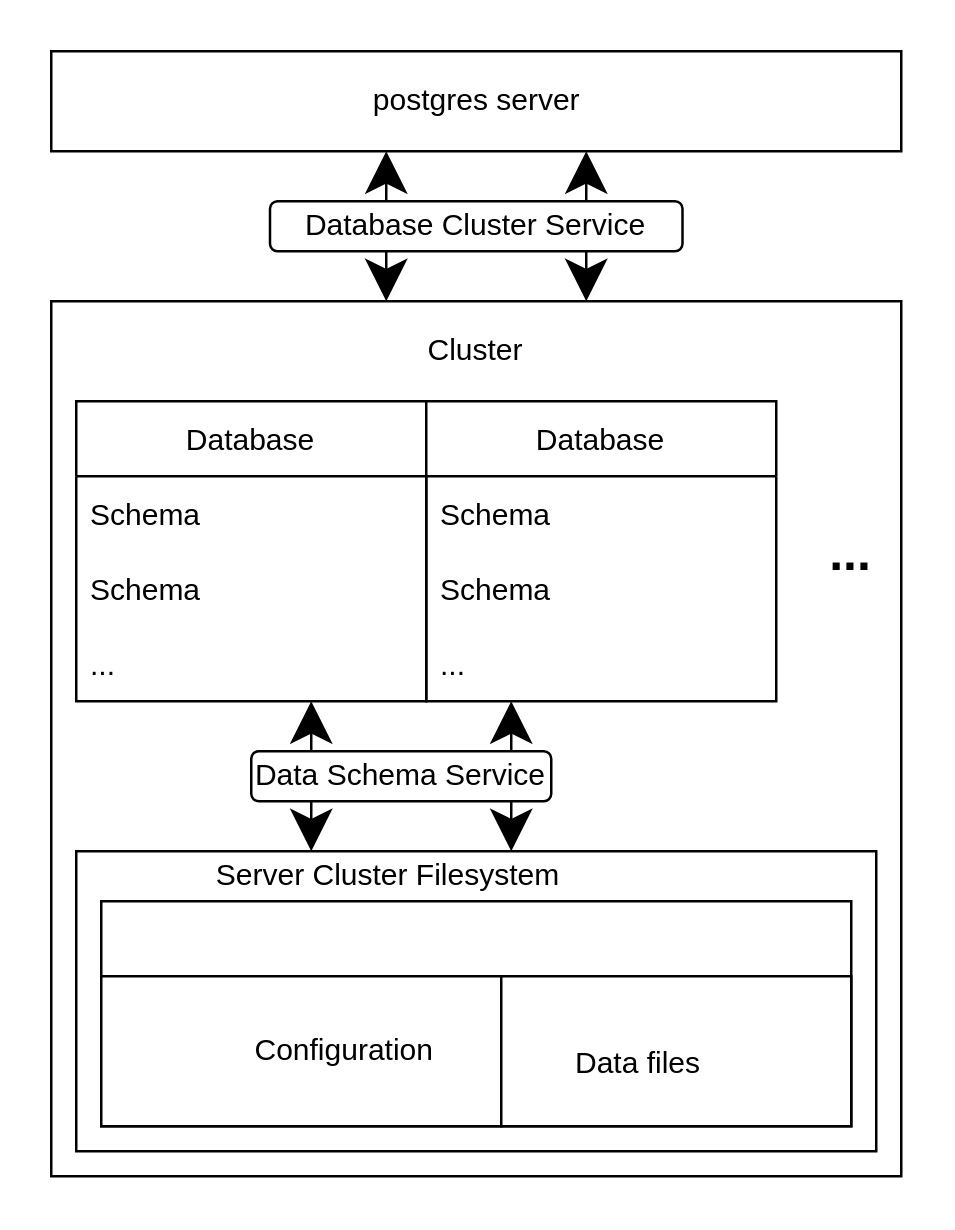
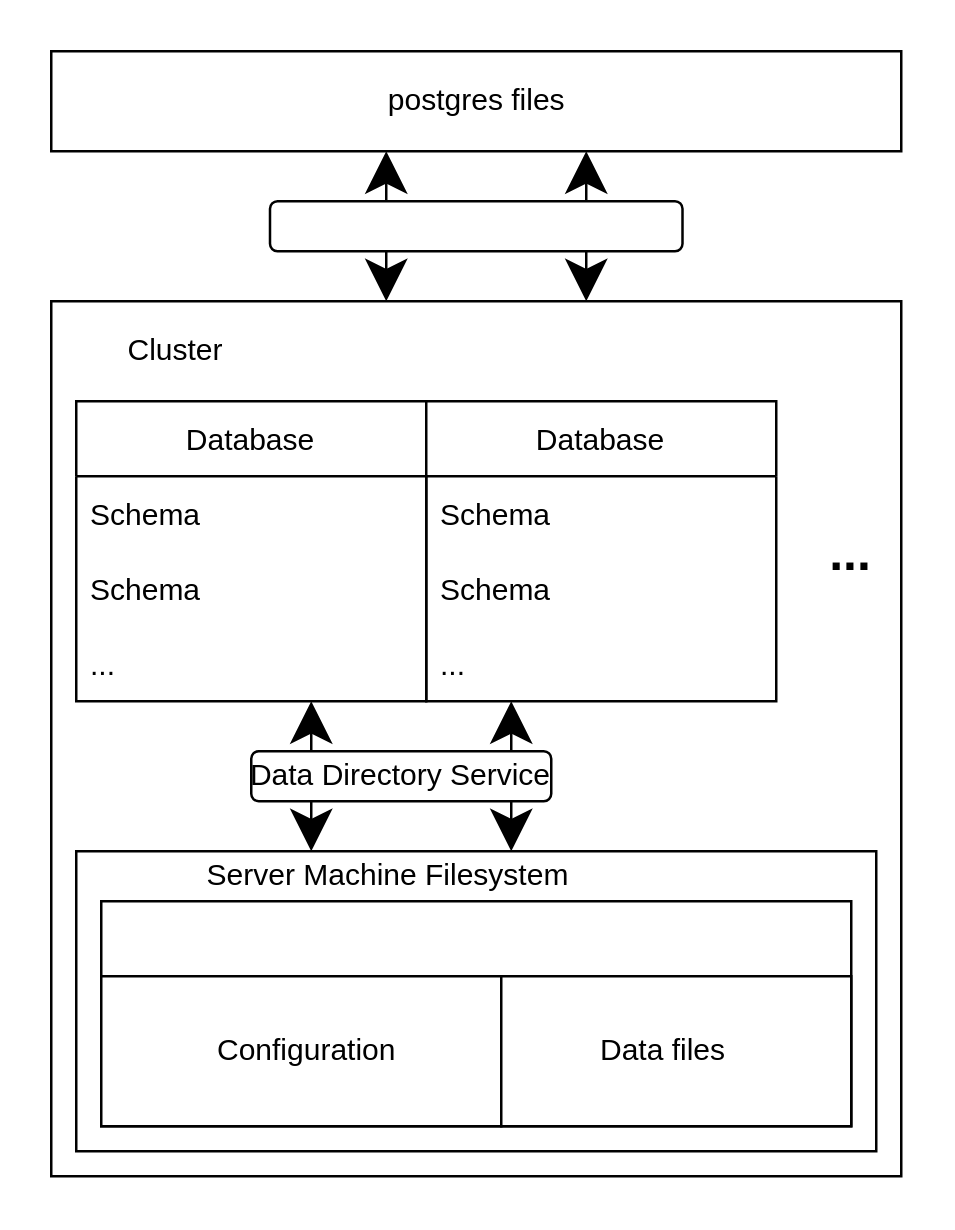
node "postgres server": label "postgres server" -> "postgres files"
node "Database Cluster Service": removed
node "Cluster": moved (476, 351) -> (176, 351)
node "Data Schema Service": label "Data Schema Service" -> "Data Directory Service"
node "Server Cluster Filesystem": label "Server Cluster Filesystem" -> "Server Machine Filesystem"
node "Configuration": moved (345, 1051) -> (308, 1051)
node "Data files": moved (639, 1064) -> (664, 1051)
